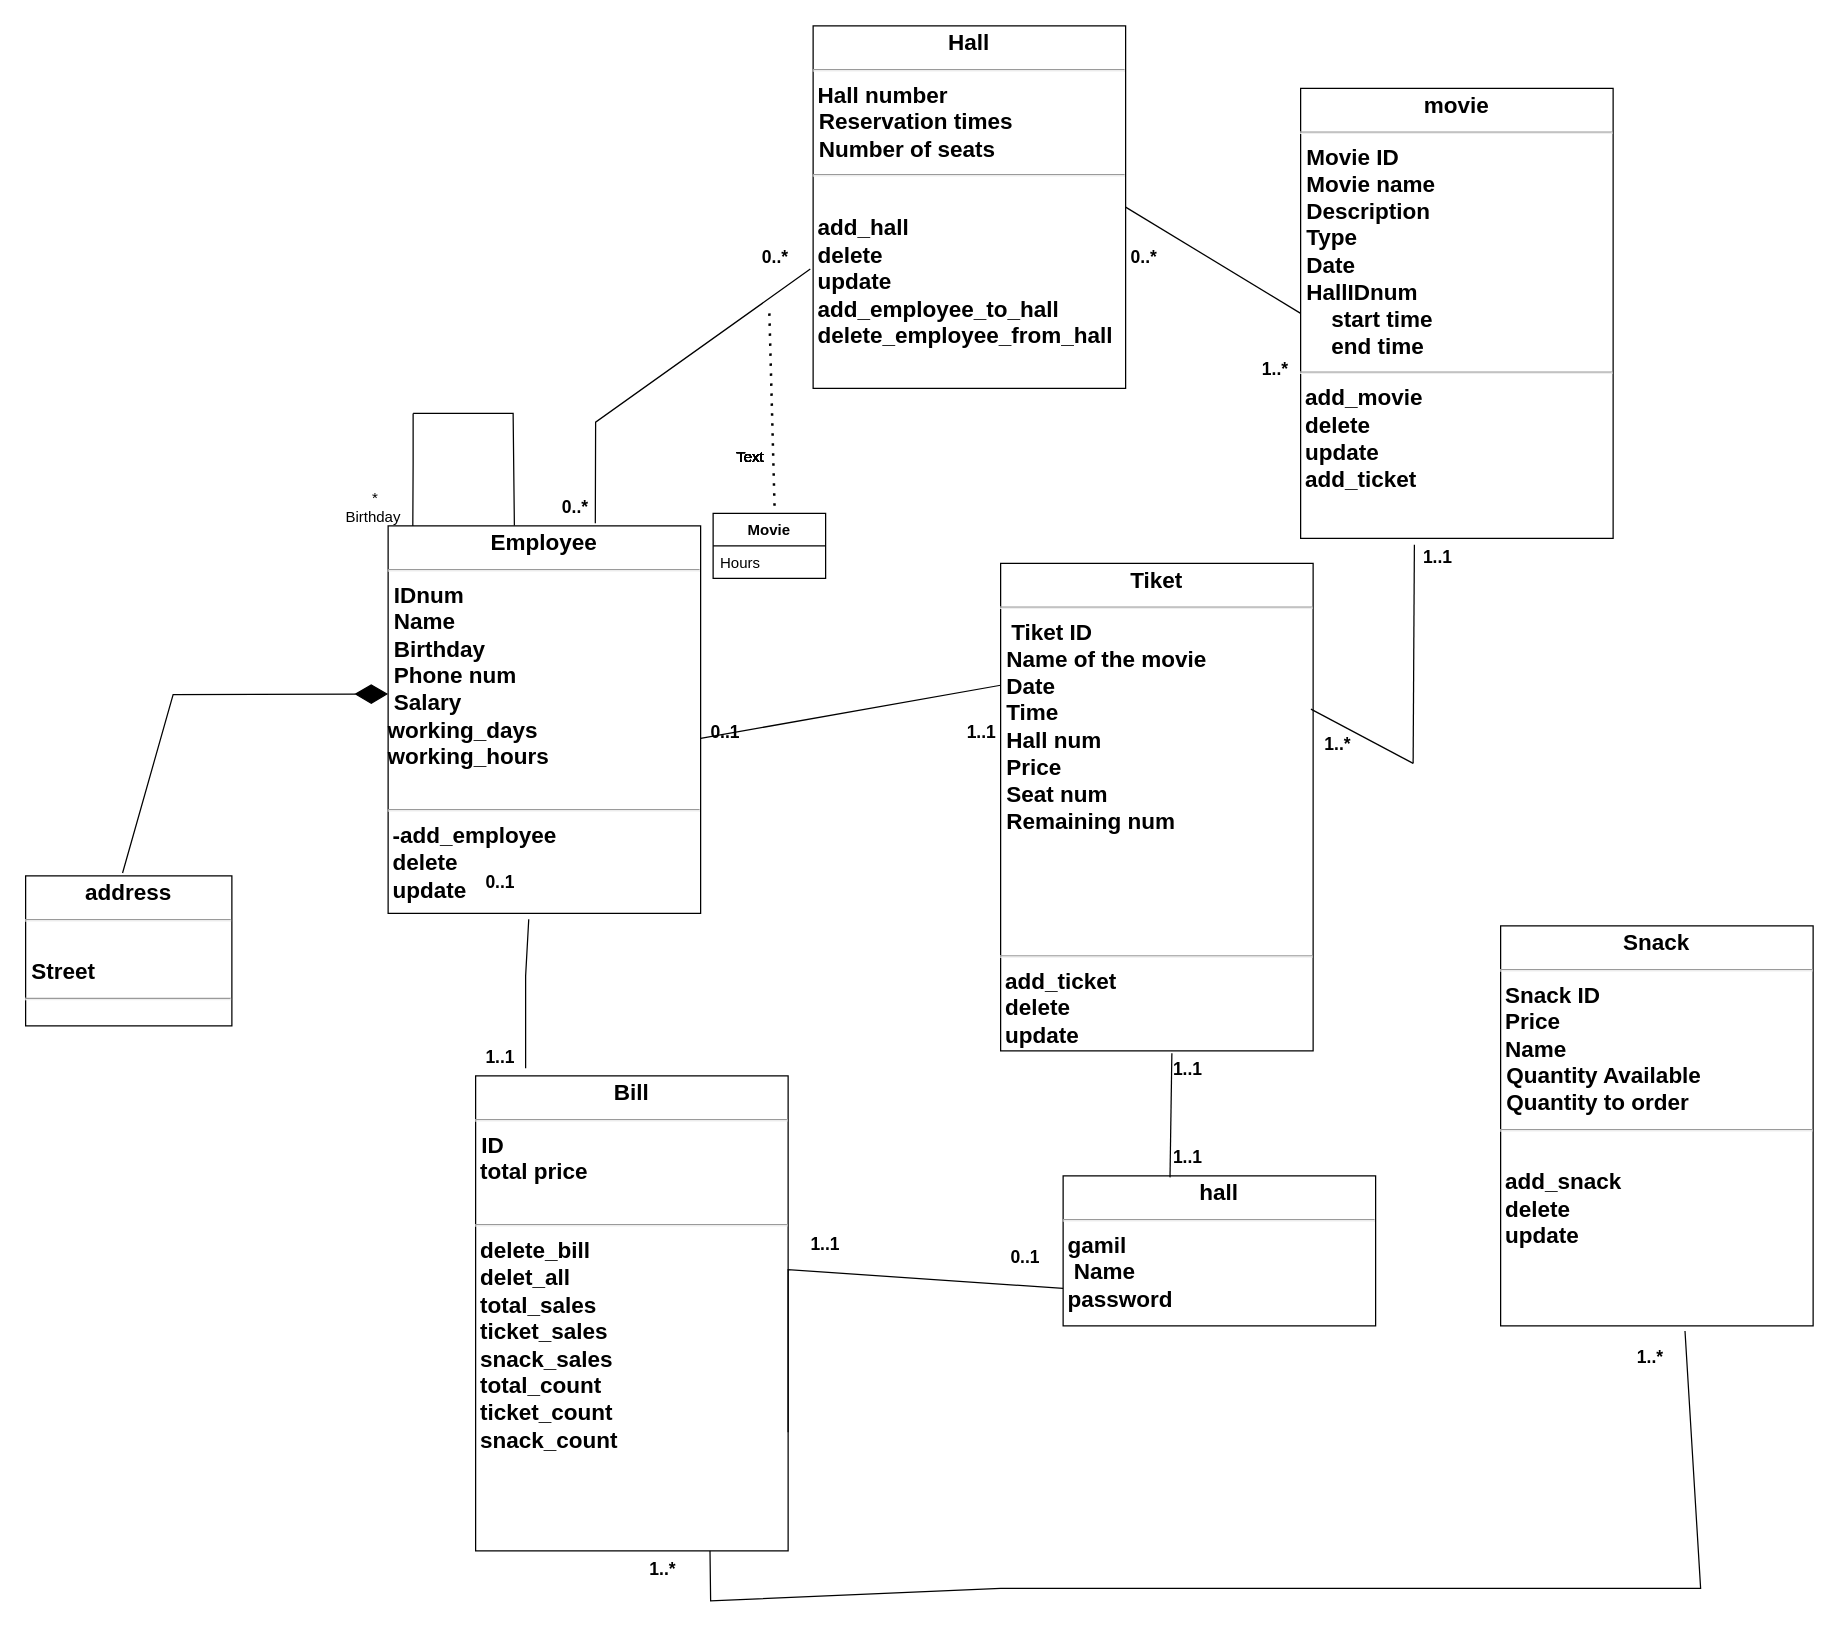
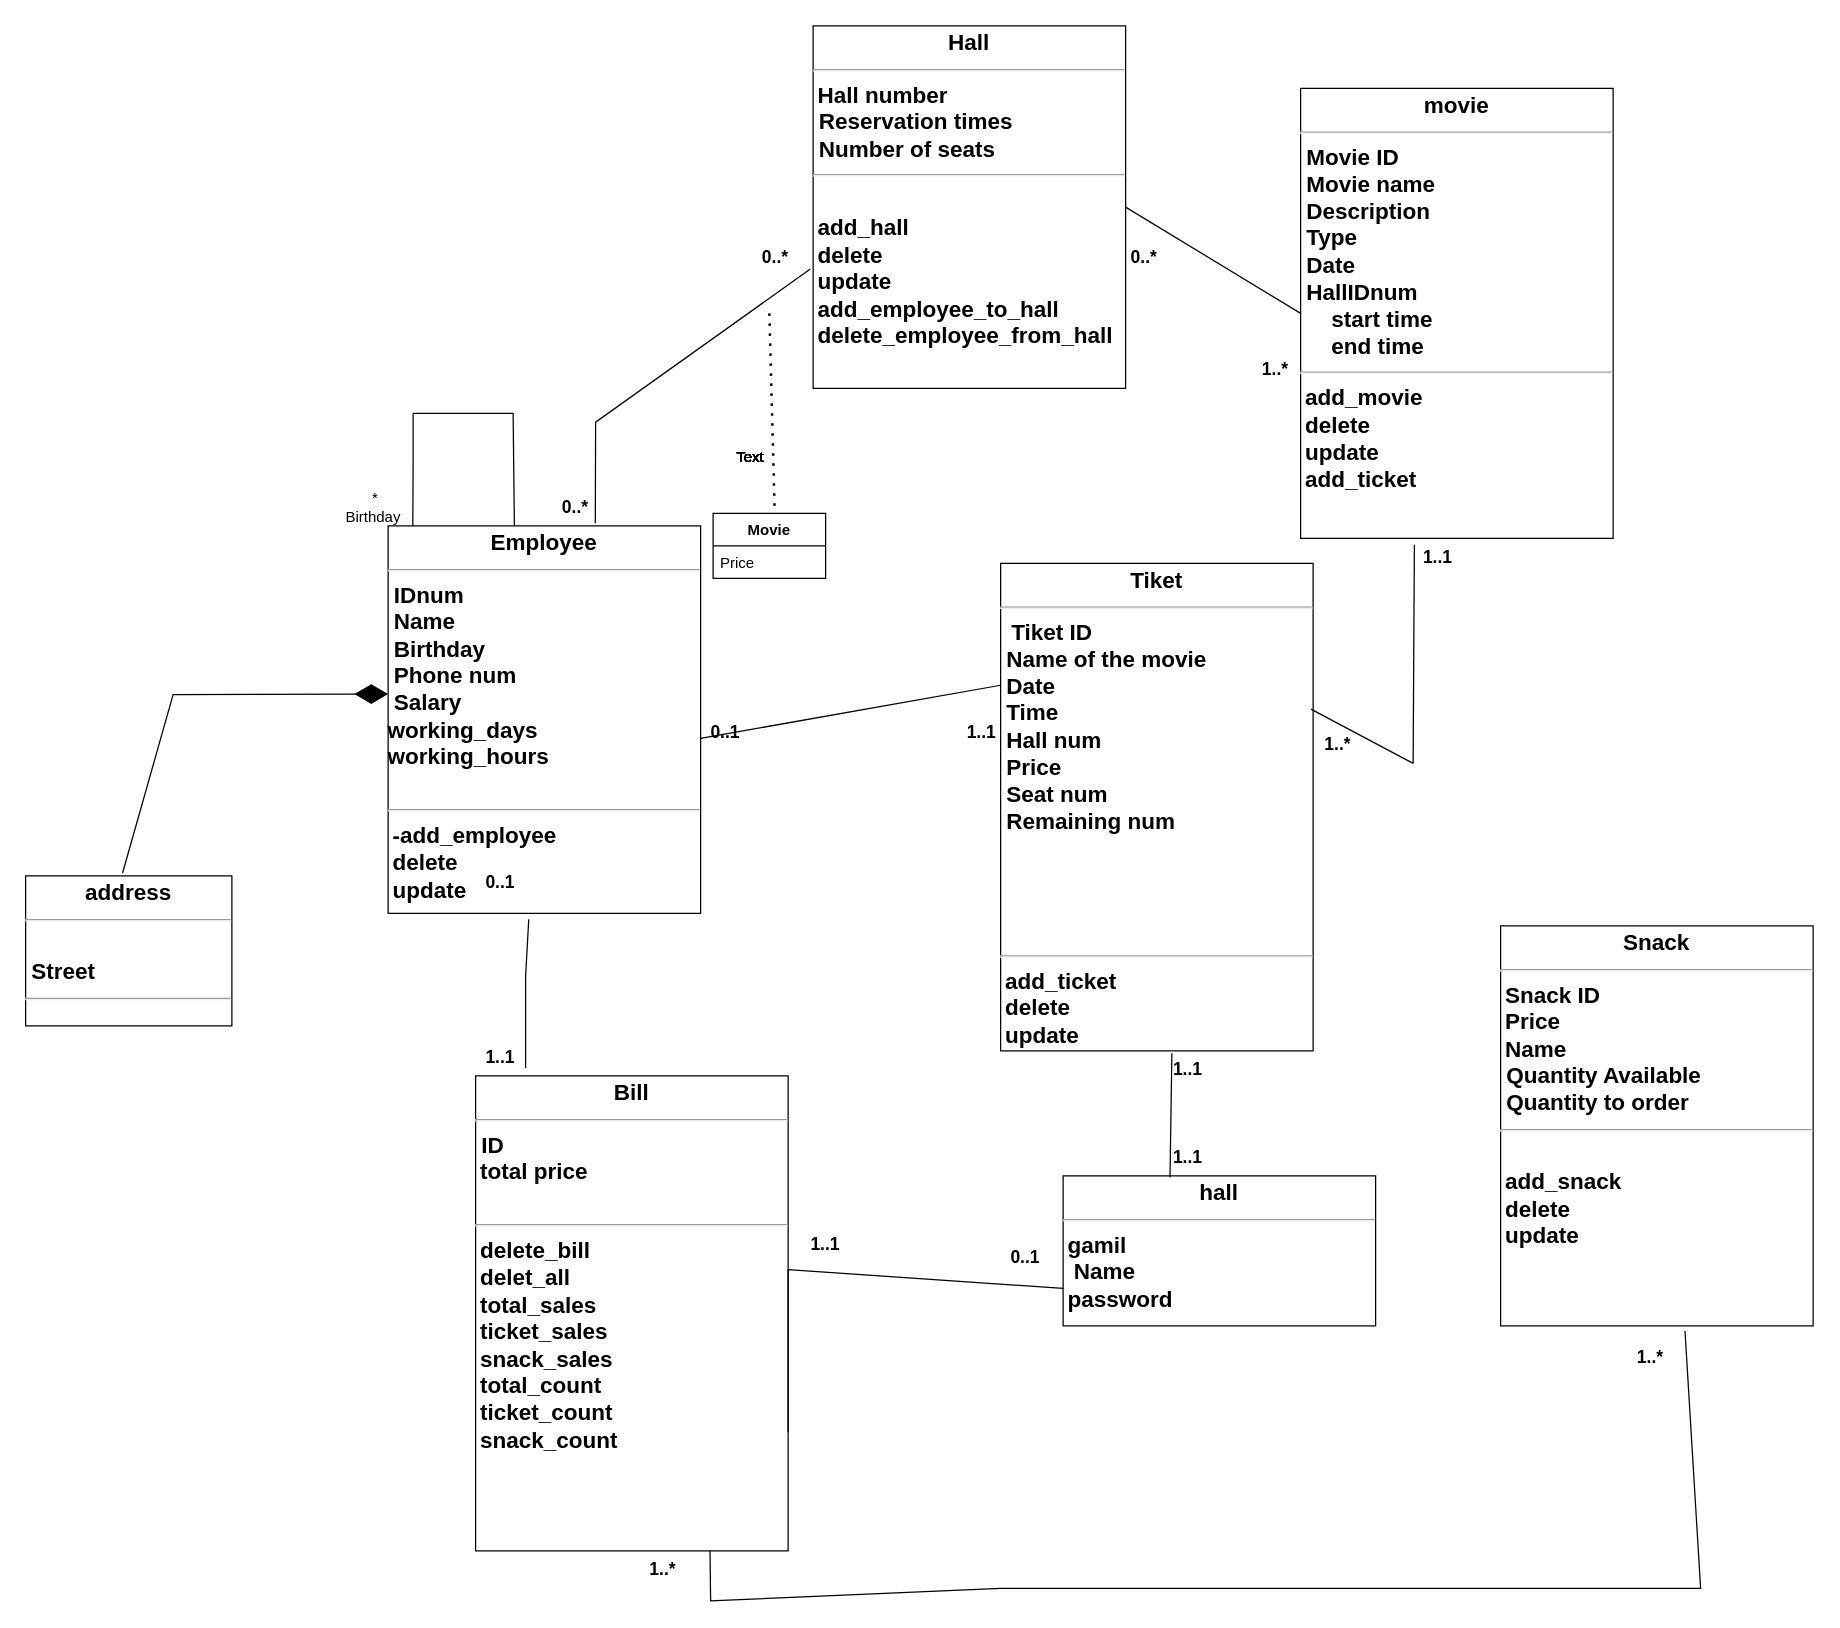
node "Hours": label "Hours" -> "Price"
